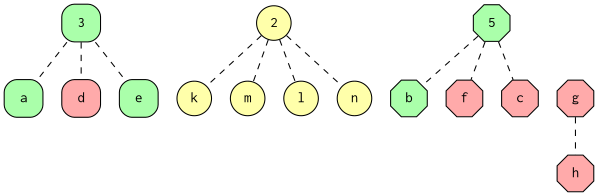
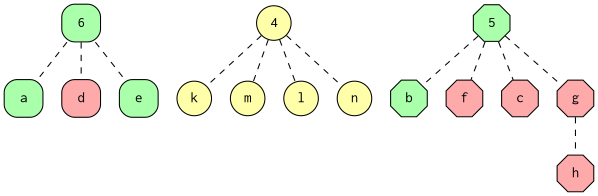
node "3": label "3" -> "6"
node "2": label "2" -> "4"
edge "5" -- "g": added
